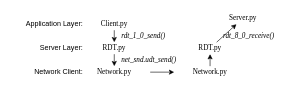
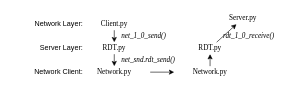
node "Application Layer:": label "Application Layer:" -> "Network Layer:"
node "rdt_1_0_send()": label "rdt_1_0_send()" -> "net_1_0_send()"
node "rdt_8_0_receive()": label "rdt_8_0_receive()" -> "rdt_1_0_receive()"
node "net_snd.udt_send()": label "net_snd.udt_send()" -> "net_snd.rdt_send()"
